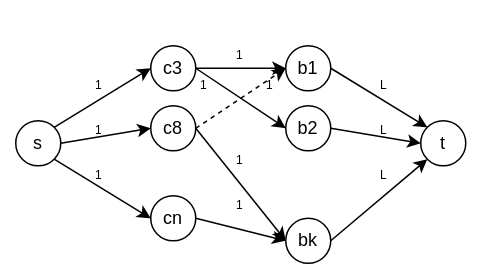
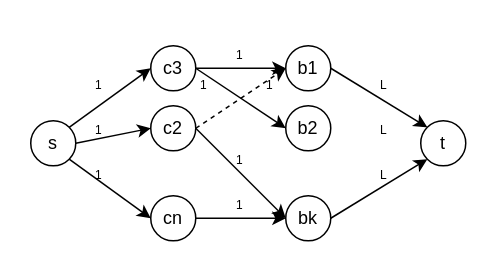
node "c8": label "c8" -> "c2"
edge "b2" -> "t": removed
node "s": moved (38, 143) -> (53, 143)
node "bk": moved (308, 241) -> (308, 218)
